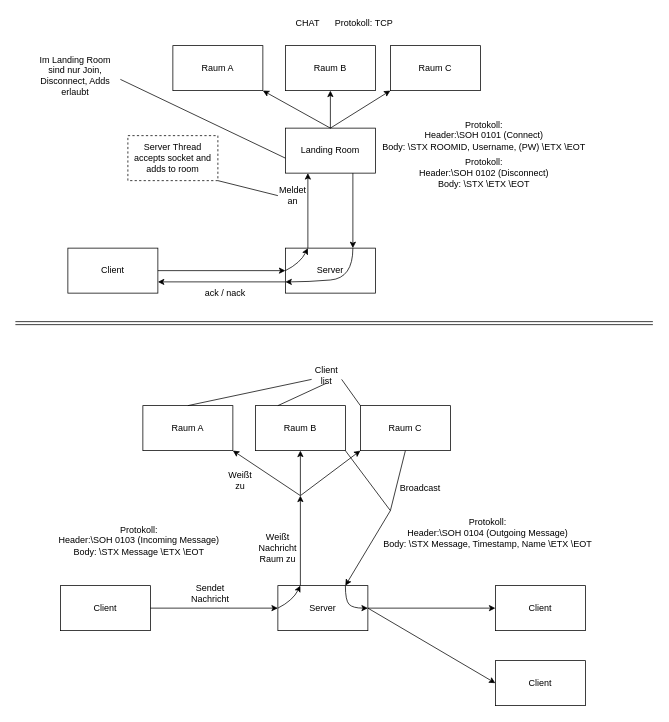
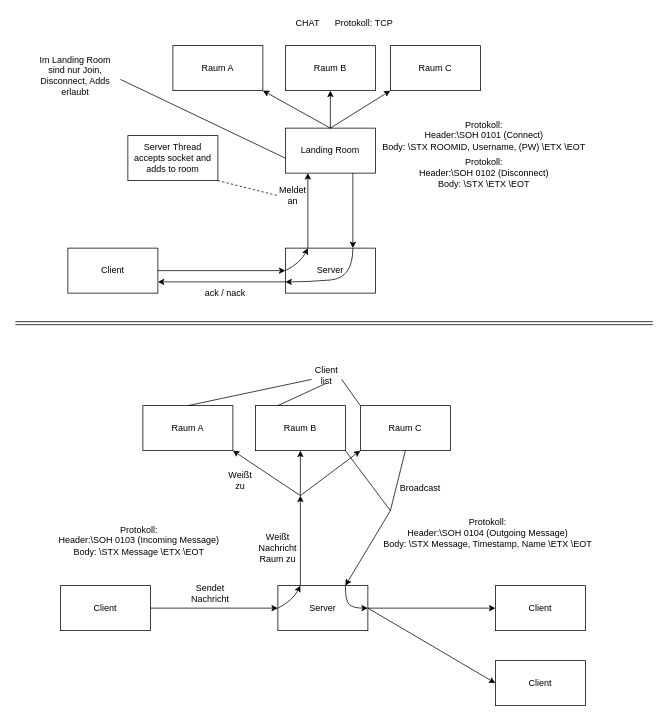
node "Server Thread accepts socket and adds to room": style dashed -> solid
edge "Server Thread accepts socket and adds to room" -- "Meldet an": style solid -> dashed
